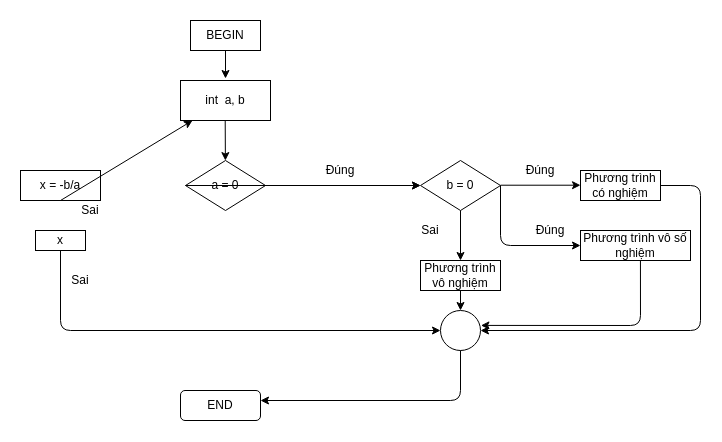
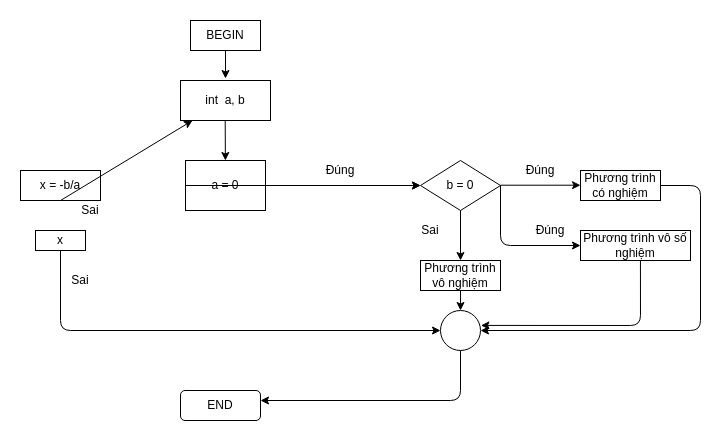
node "a = 0": shape diamond -> rectangle
